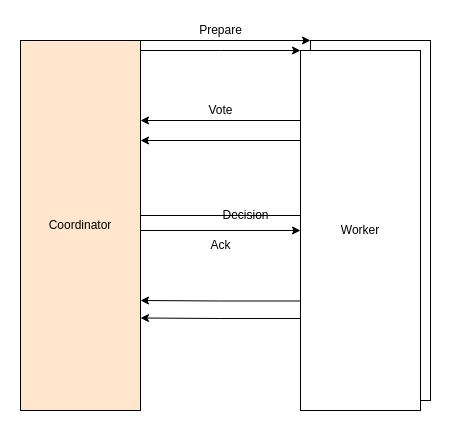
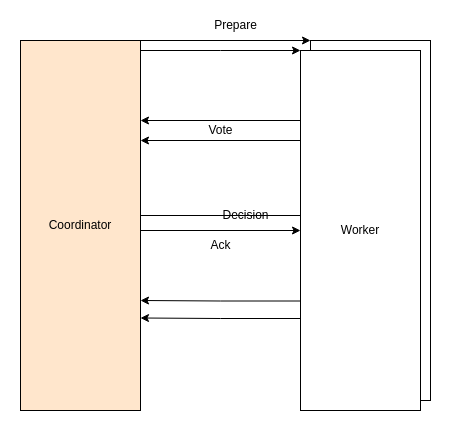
node "Prepare": moved (221, 31) -> (236, 26)
node "Vote": moved (221, 111) -> (221, 131)
